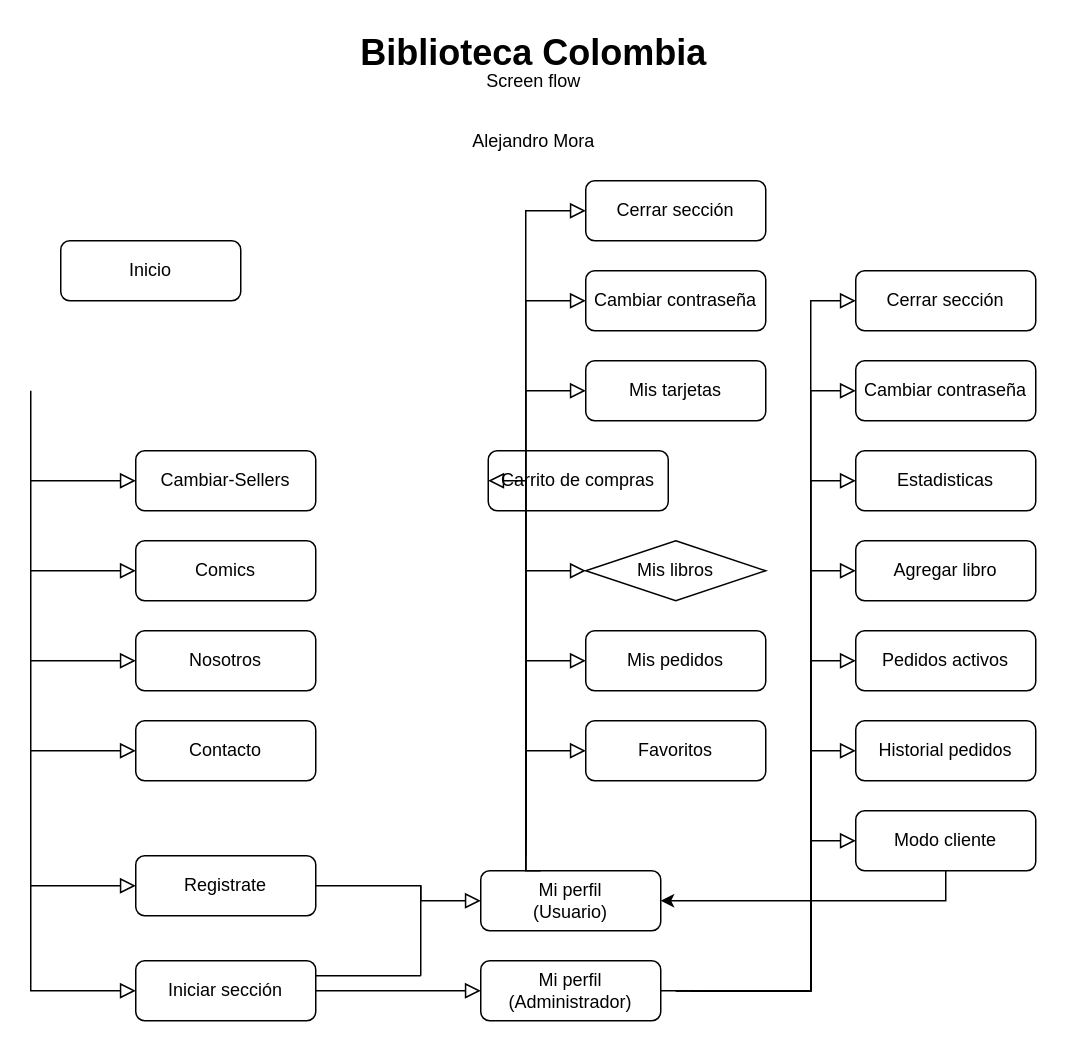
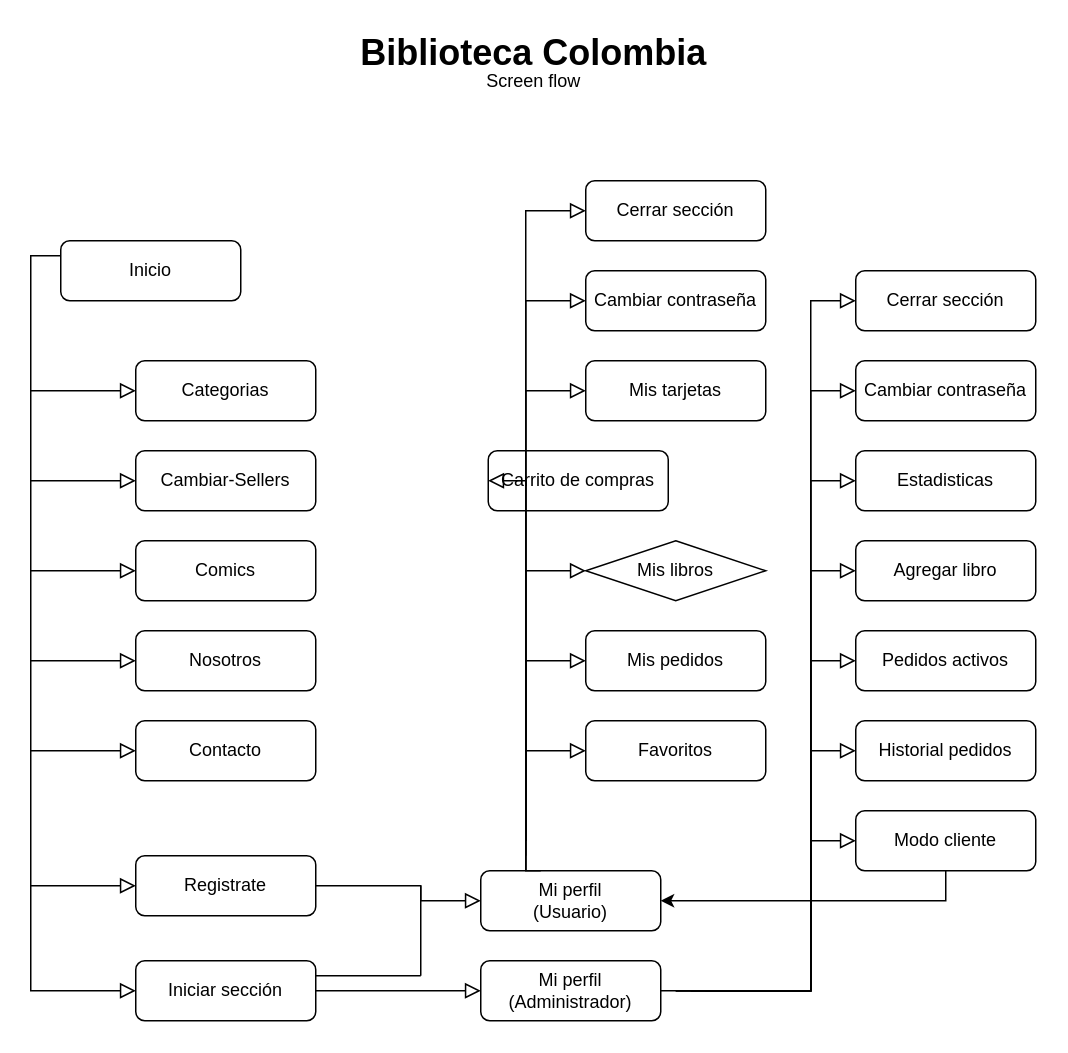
node "Alejandro Mora": removed
edge "Inicio" -> "Categorias": added
node "Categorias": added
